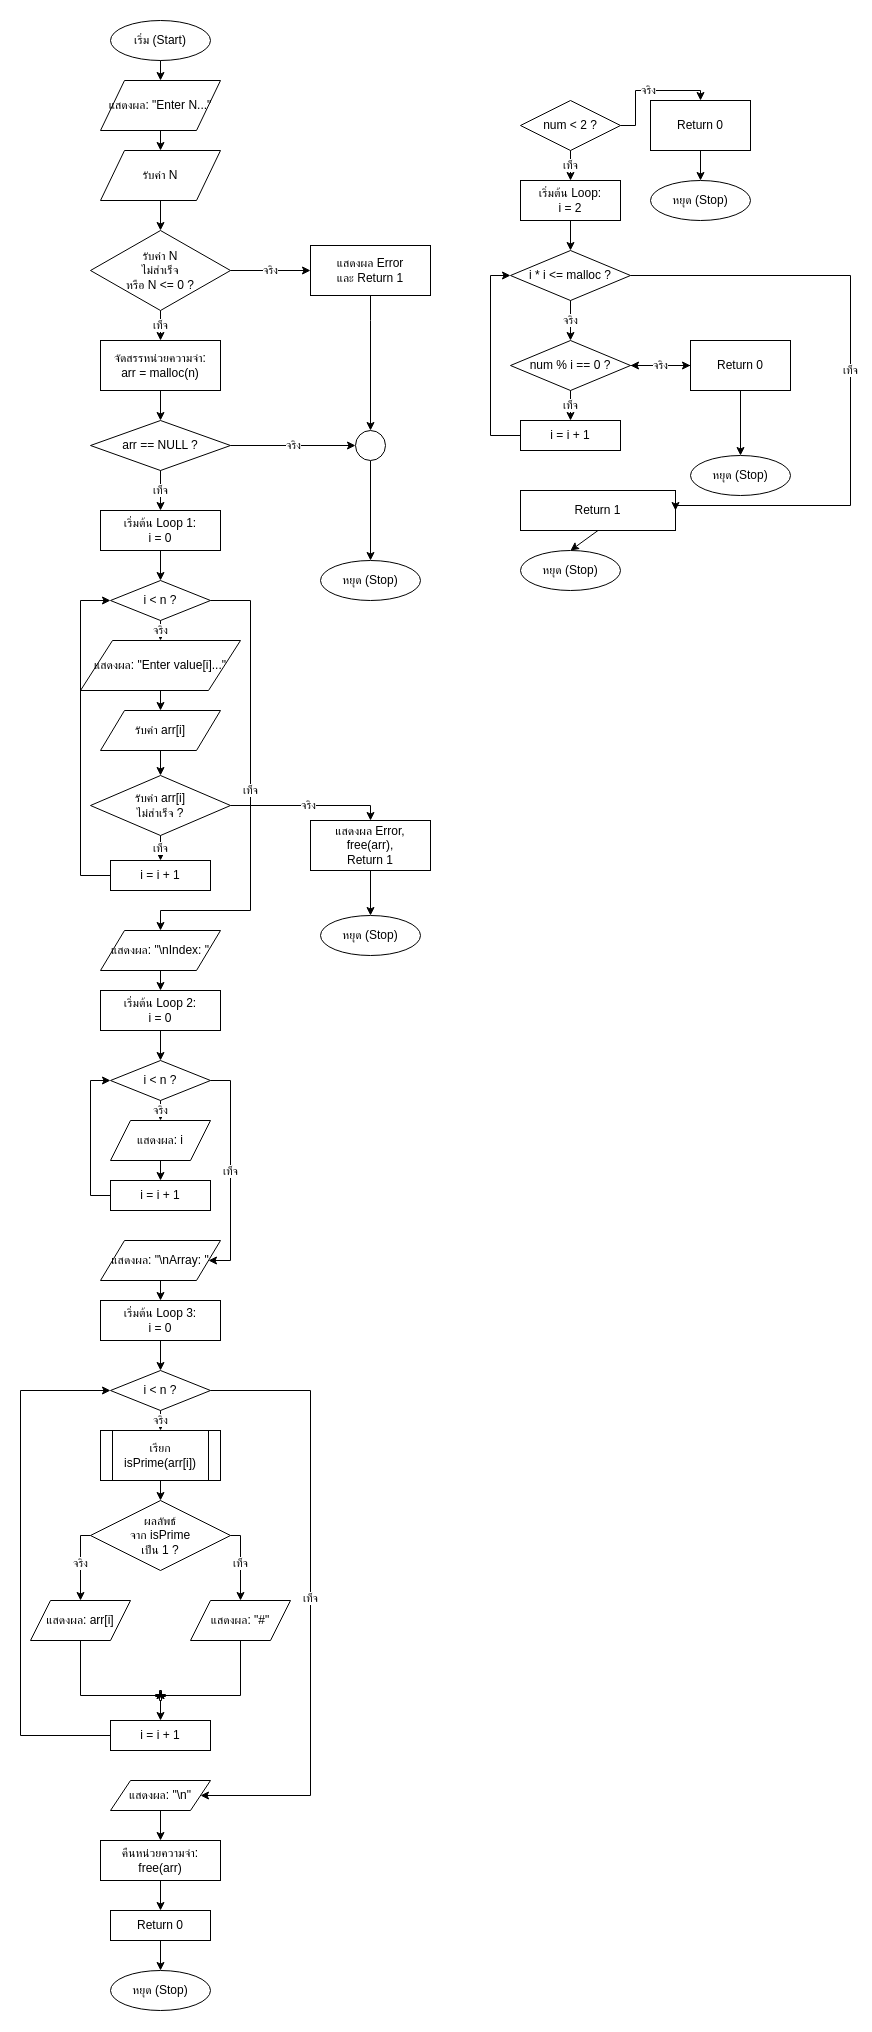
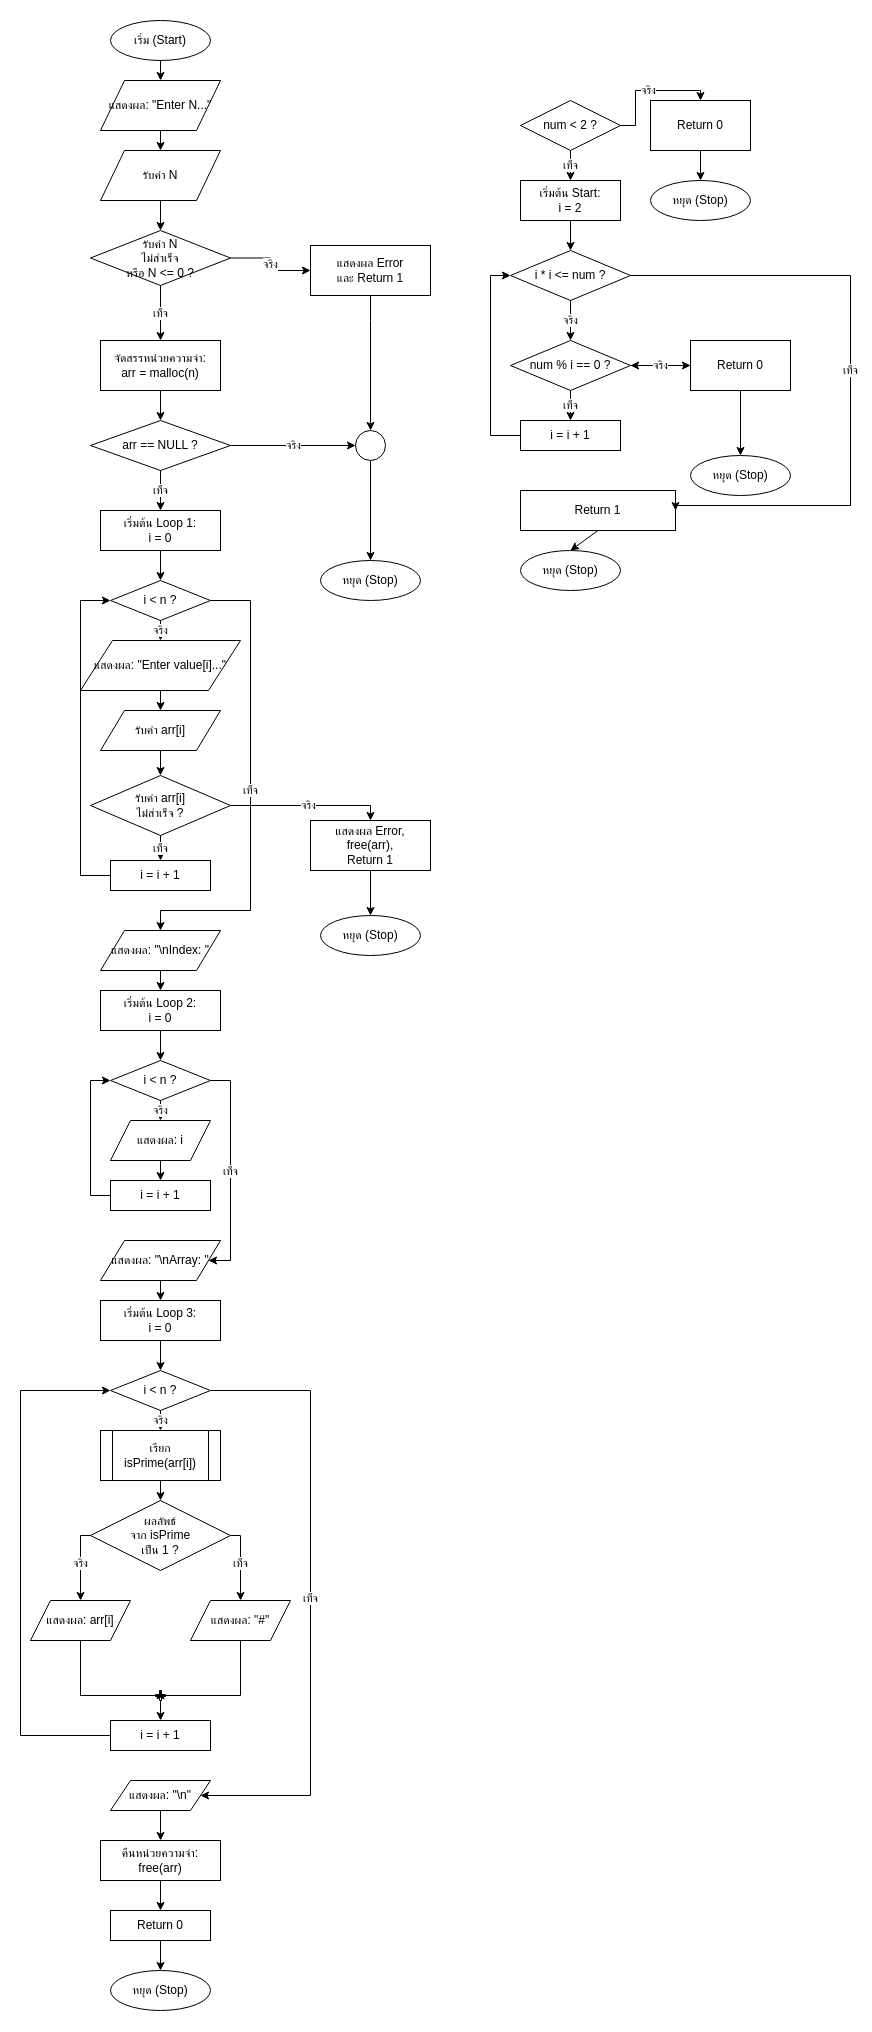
node "เริ่มต้น Loop: i = 2": label "เริ่มต้น Loop: i = 2" -> "เริ่มต้น Start: i = 2"
node "รับค่า N ไม่สำเร็จ หรือ N <= 0 ?": size 140x80 -> 140x55
node "i * i <= malloc ?": label "i * i <= malloc ?" -> "i * i <= num ?"
